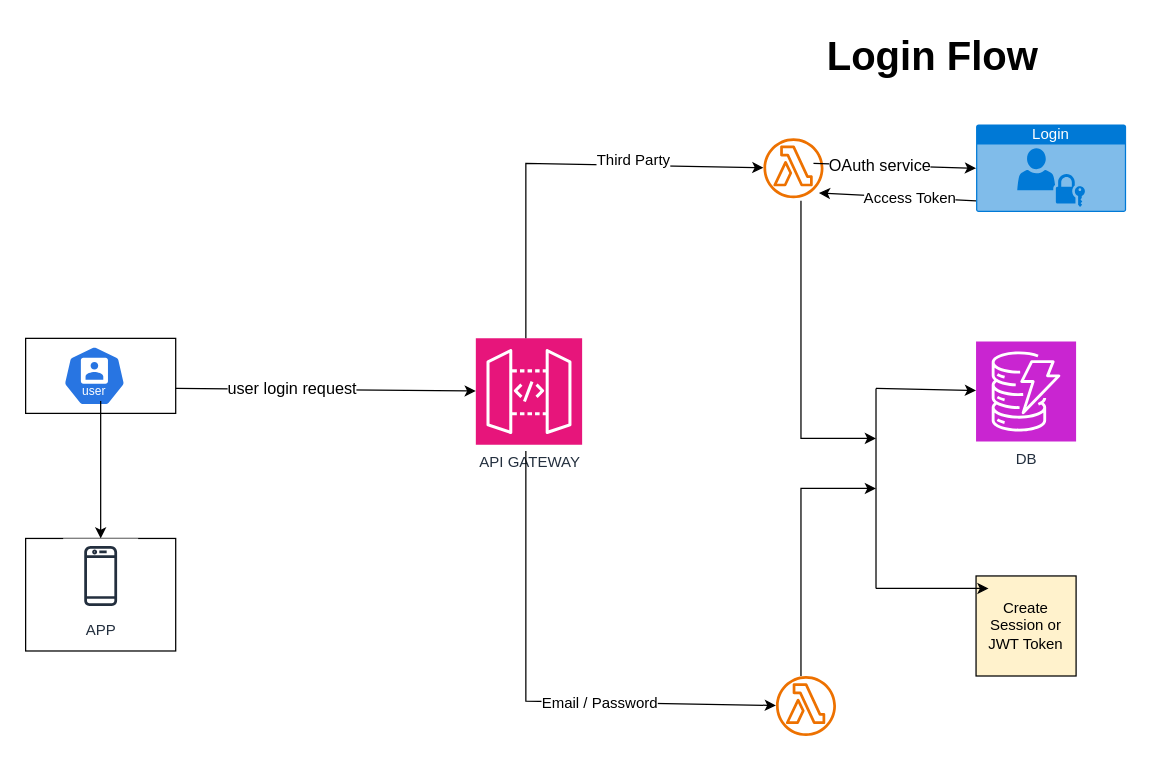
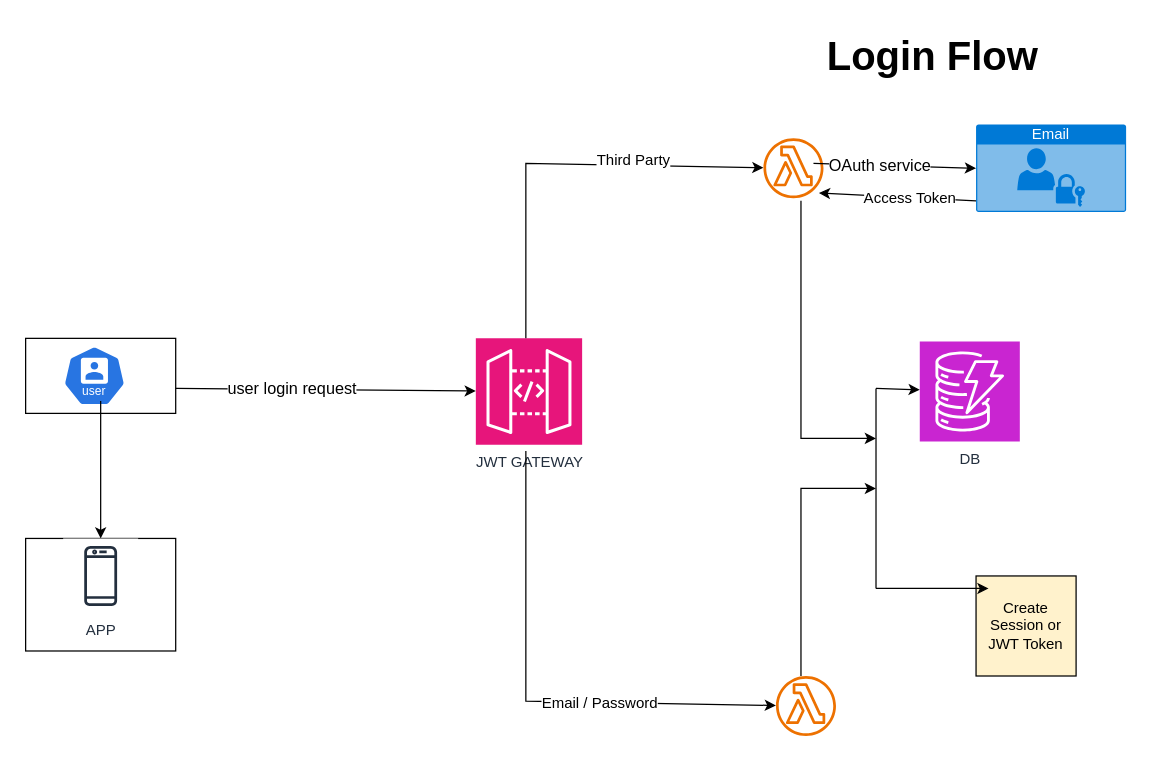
node "Login": label "Login" -> "Email"
node "DB": moved (1026, 391) -> (969, 391)
node "API GATEWAY": label "API GATEWAY" -> "JWT GATEWAY"
